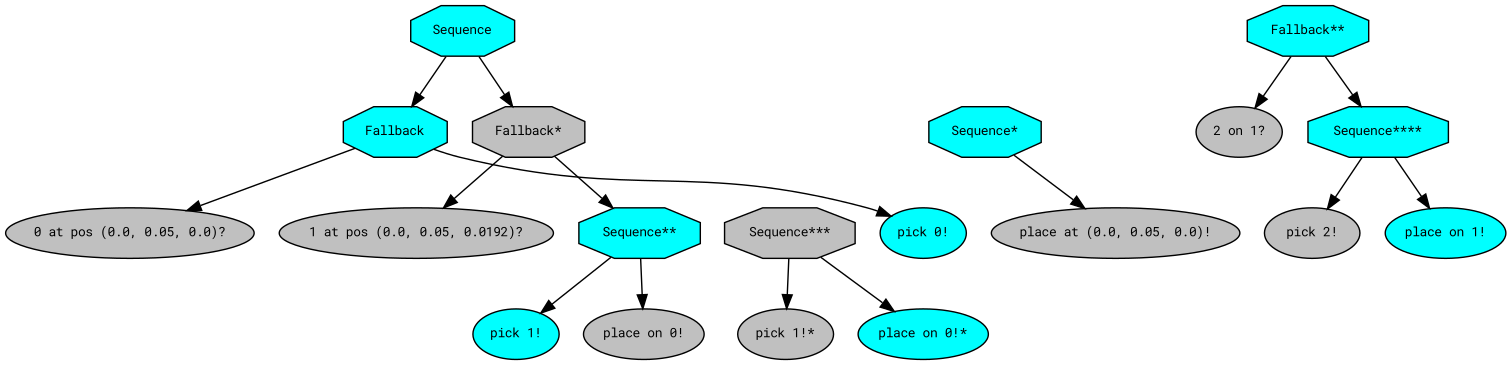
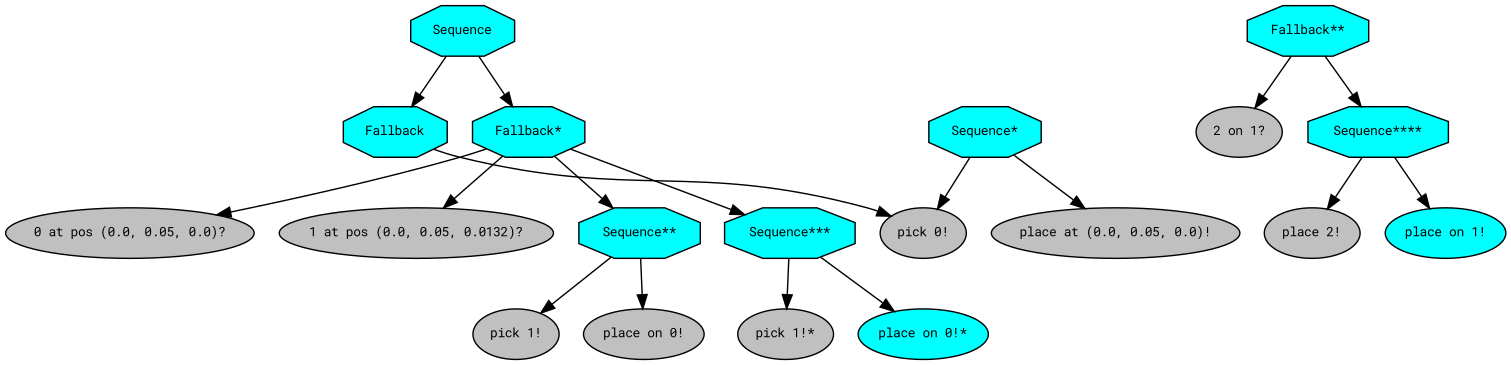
node "Fallback*": fillcolor gray -> cyan
edge "Fallback*" -> "Sequence***": added
edge "Fallback" -> "0 at pos (0.0, 0.05, 0.0)?": now "Fallback*" -> "0 at pos (0.0, 0.05, 0.0)?"
edge "Sequence*" -> "pick 0!": added
node "1 at pos (0.0, 0.05, 0.0192)?": label "1 at pos (0.0, 0.05, 0.0192)?" -> "1 at pos (0.0, 0.05, 0.0132)?"
node "Sequence***": fillcolor gray -> cyan
node "pick 0!": fillcolor cyan -> gray
node "pick 2!": label "pick 2!" -> "place 2!"
node "pick 1!": fillcolor cyan -> gray
